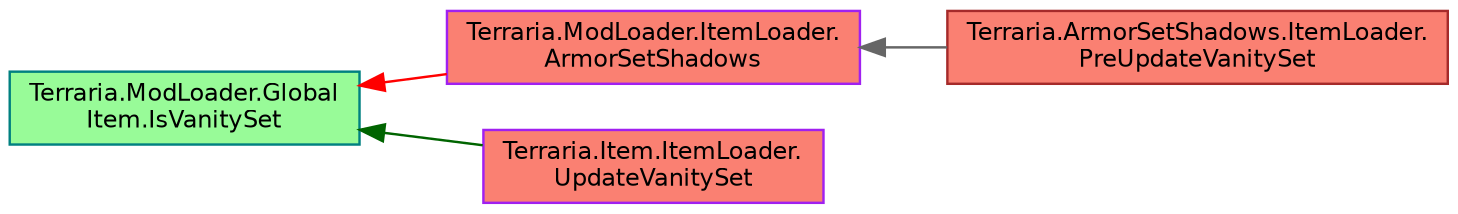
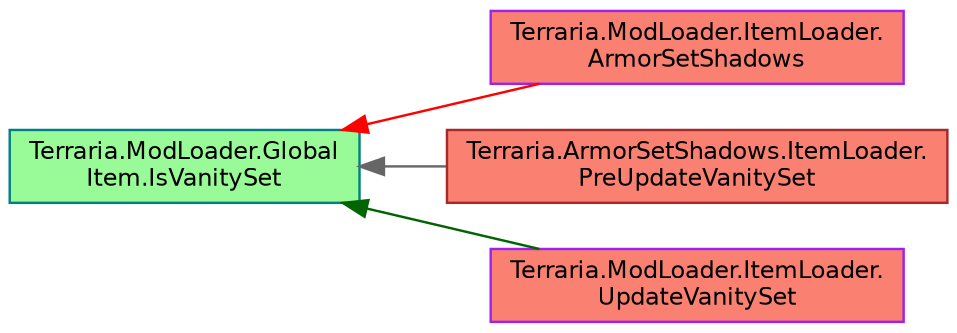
edge "Terraria.ArmorSetShadows.ItemLoader. PreUpdateVanitySet" -> "Terraria.ModLoader.ItemLoader. ArmorSetShadows": now "Terraria.ArmorSetShadows.ItemLoader. PreUpdateVanitySet" -> "Terraria.ModLoader.Global Item.IsVanitySet"
node "Terraria.Item.ItemLoader. UpdateVanitySet": label "Terraria.Item.ItemLoader. UpdateVanitySet" -> "Terraria.ModLoader.ItemLoader. UpdateVanitySet"
